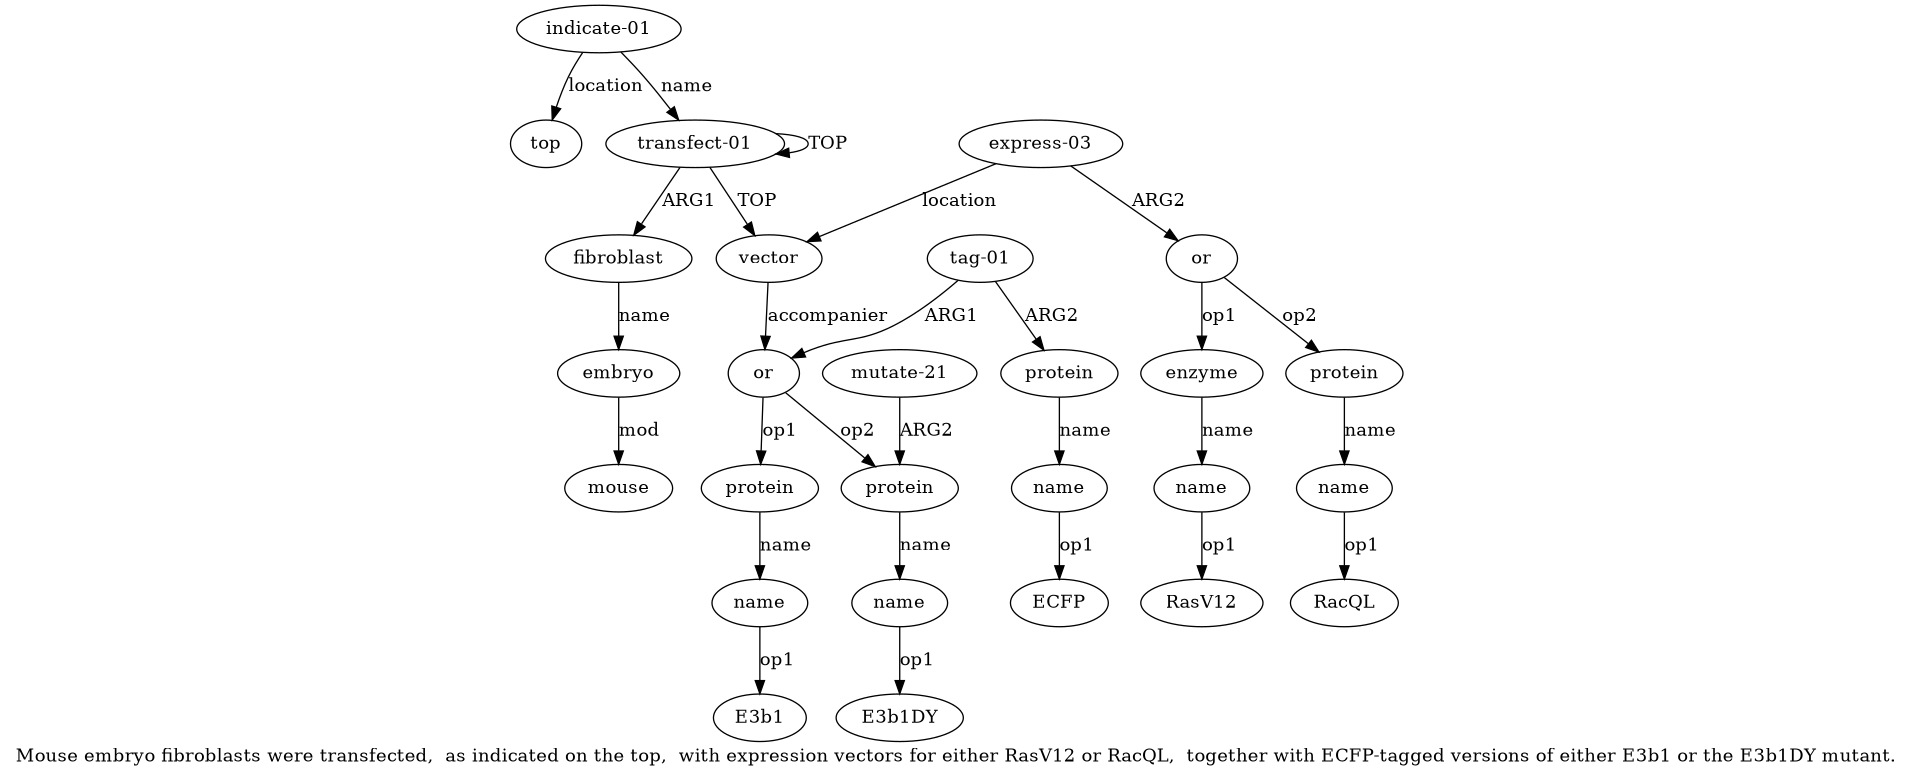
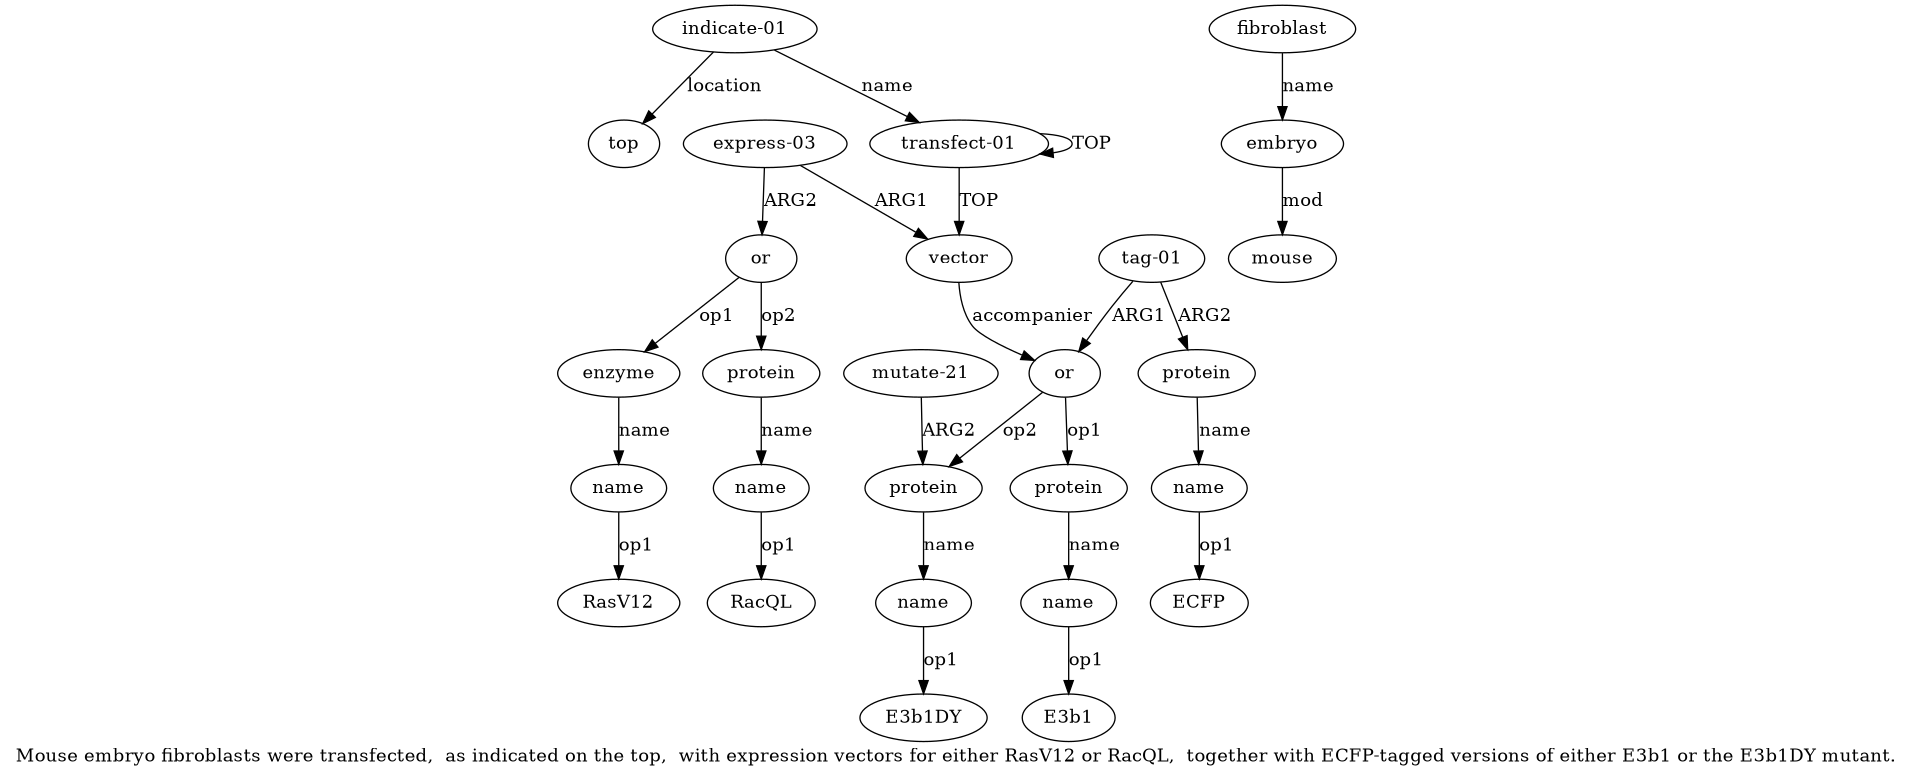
edge "transfect-01" -> "fibroblast": removed, label "ARG1"
edge "express-03" -> "vector": label "location" -> "ARG1"
